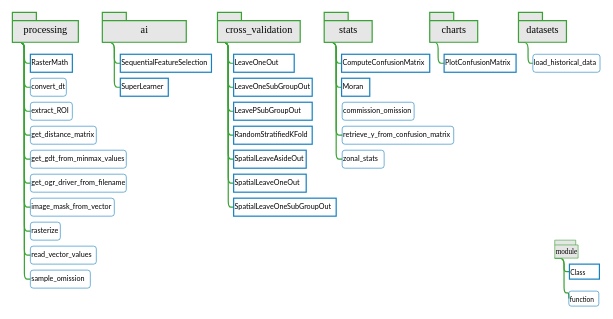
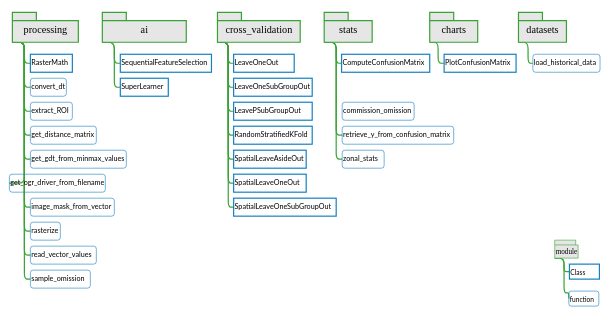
edge "stats" -- "Moran": removed
node "Moran": removed
node "get_ogr_driver_from_filename": moved (78, 183) -> (57, 183)
